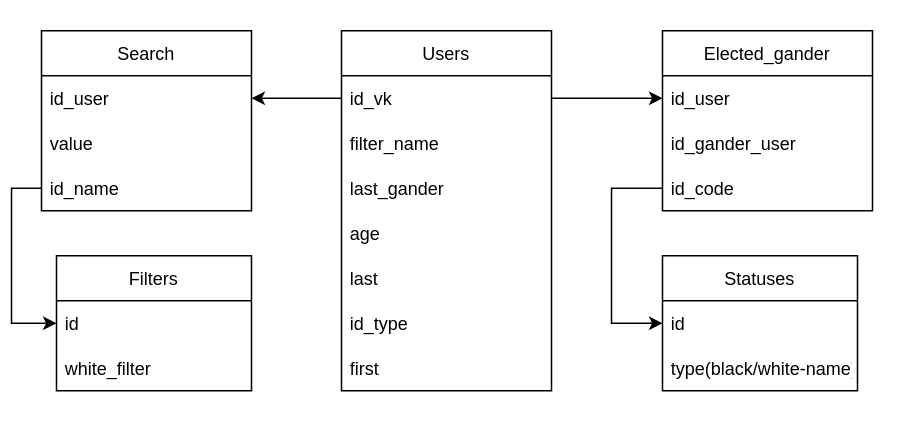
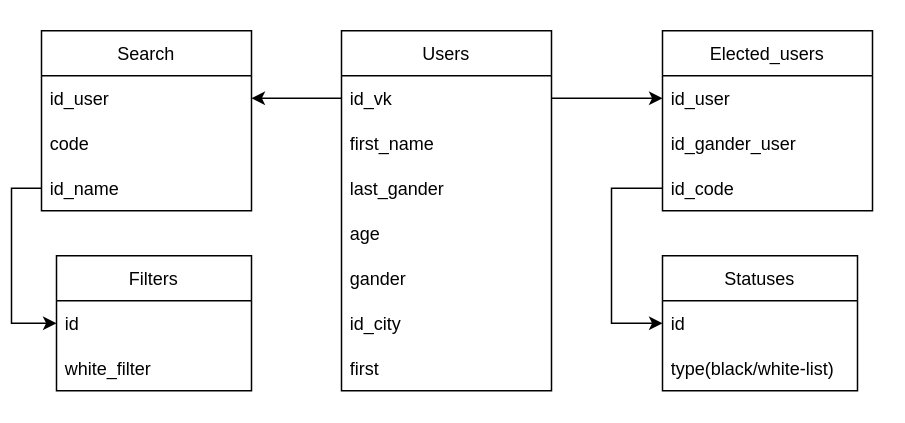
node "Elected_gander": label "Elected_gander" -> "Elected_users"
node "value": label "value" -> "code"
node "filter_name": label "filter_name" -> "first_name"
node "last": label "last" -> "gander"
node "id_type": label "id_type" -> "id_city"
node "type(black/white-name)": label "type(black/white-name)" -> "type(black/white-list)"
